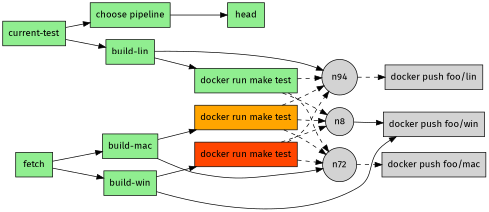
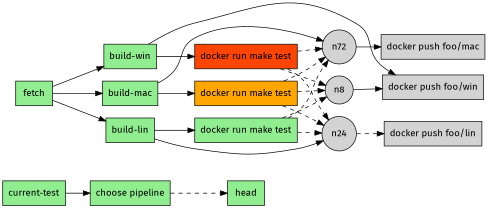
edge "choose pipeline" -> "head": style solid -> dashed
edge "current-test" -> "build-lin": now "fetch" -> "build-lin"
node "n94": label "n94" -> "n24"
edge "n72" -> "docker push foo/mac": style dashed -> solid
